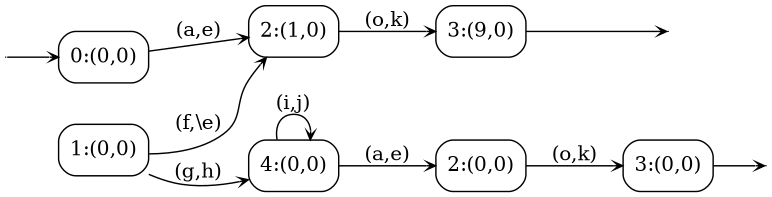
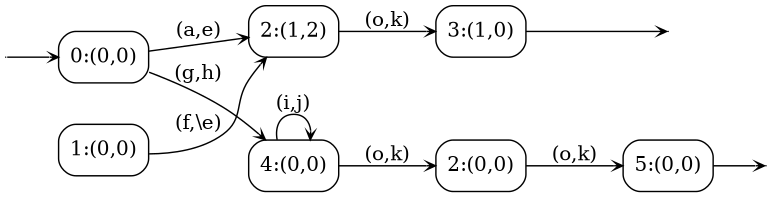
node "2:(1,0)": label "2:(1,0)" -> "2:(1,2)"
node "3:(9,0)": label "3:(9,0)" -> "3:(1,0)"
edge "4:(0,0)" -> "2:(0,0)": label "(a,e)" -> "(o,k)"
node "3:(0,0)": label "3:(0,0)" -> "5:(0,0)"
edge "1:(0,0)" -> "4:(0,0)": now "0:(0,0)" -> "4:(0,0)"
